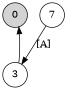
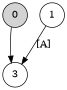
node "7": label "7" -> "1"
edge "3" -> "0": reversed
